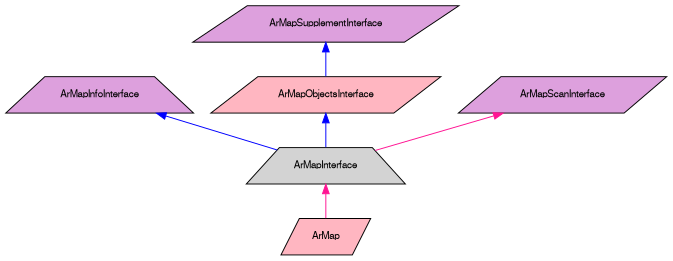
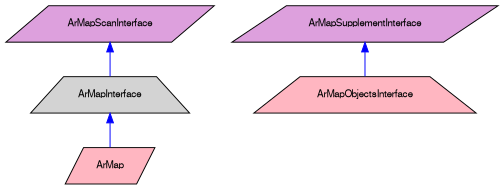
node "ArMapInfoInterface": removed
node "ArMapObjectsInterface": shape parallelogram -> trapezium
edge "ArMapInterface" -> "ArMapScanInterface": color deeppink -> blue
edge "ArMapInterface" -> "ArMapObjectsInterface": removed
edge "ArMap" -> "ArMapInterface": color deeppink -> blue
